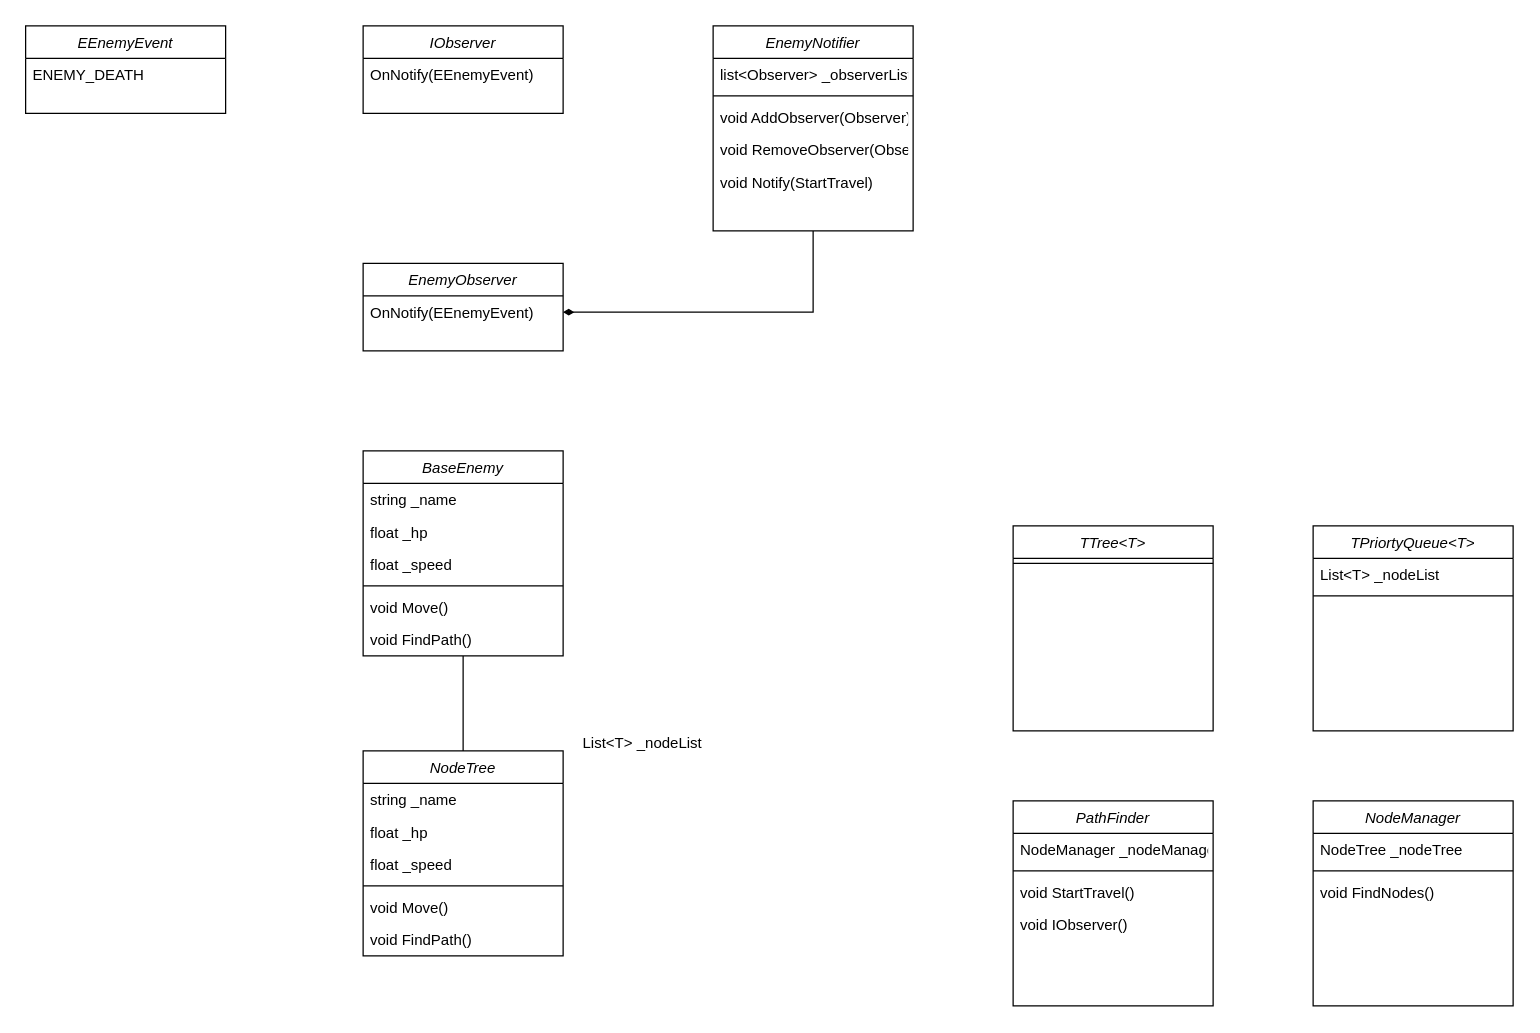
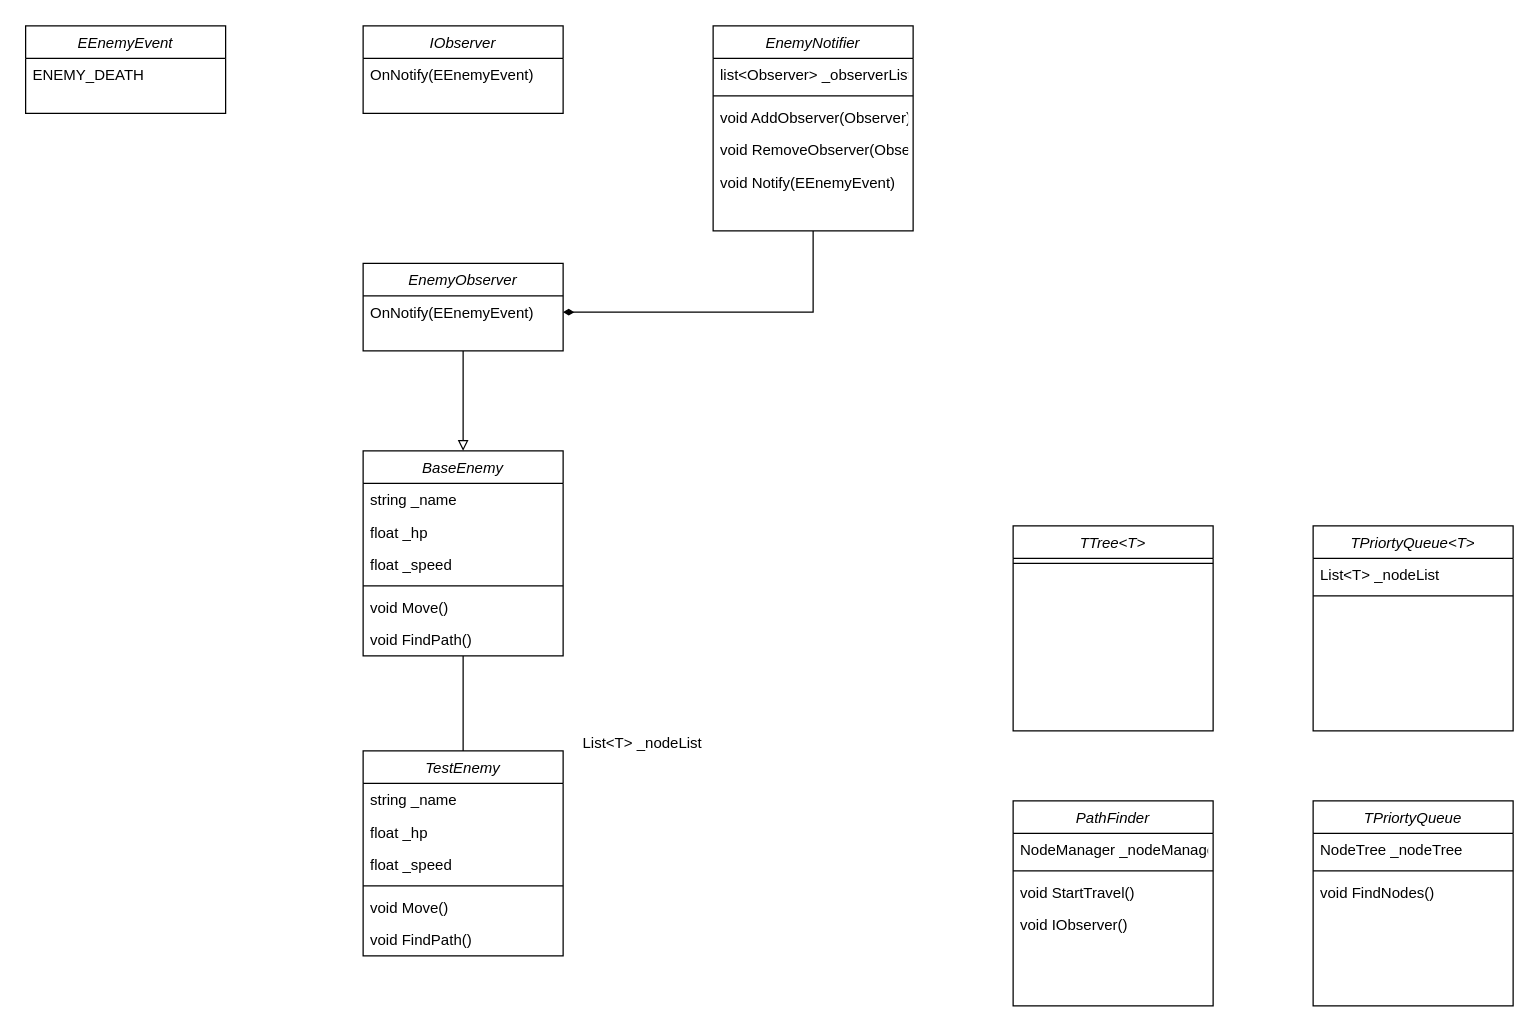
node "void Notify(StartTravel)": label "void Notify(StartTravel)" -> "void Notify(EEnemyEvent)"
edge "EnemyObserver" -> "BaseEnemy": added
node "NodeTree": label "NodeTree" -> "TestEnemy"
node "NodeManager": label "NodeManager" -> "TPriortyQueue"
